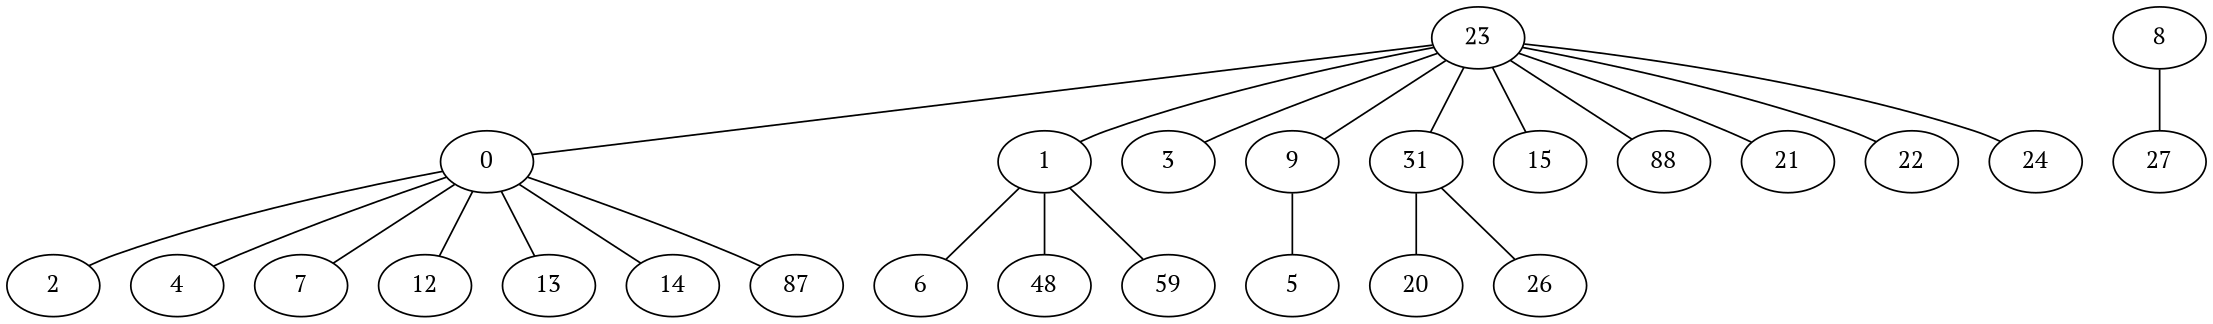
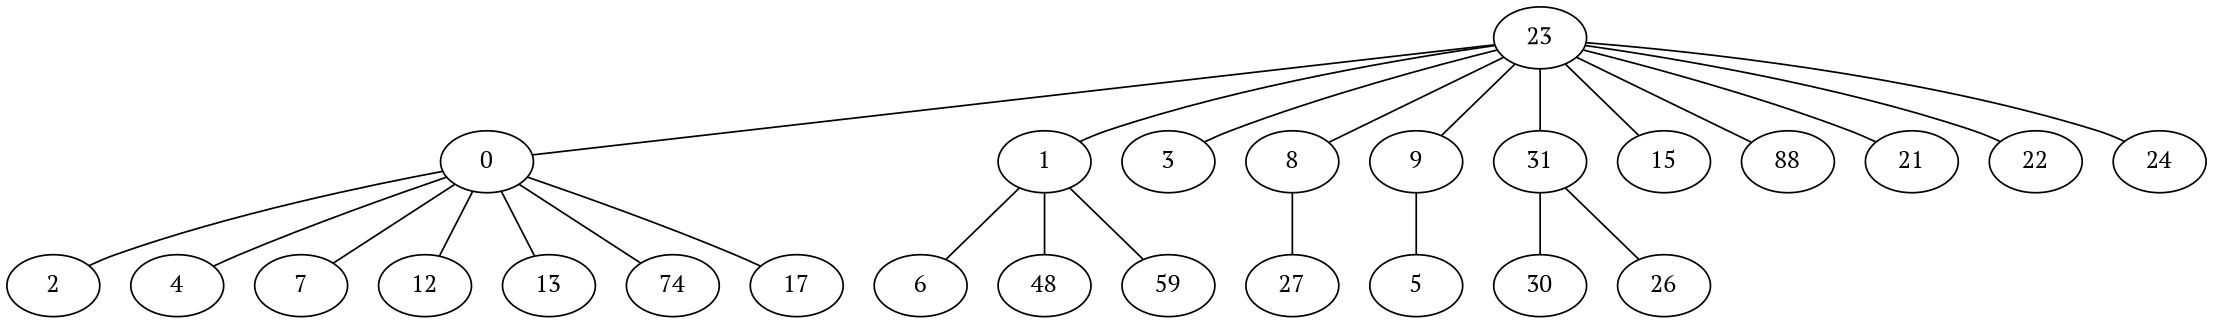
edge "23" -- "8": added
node "14": label "14" -> "74"
node "87": label "87" -> "17"
node "20": label "20" -> "30"
